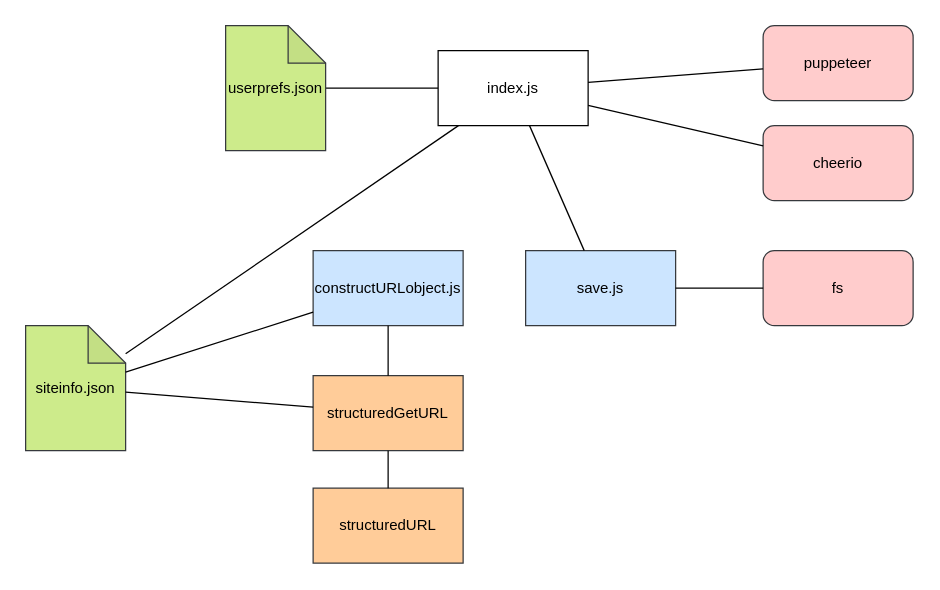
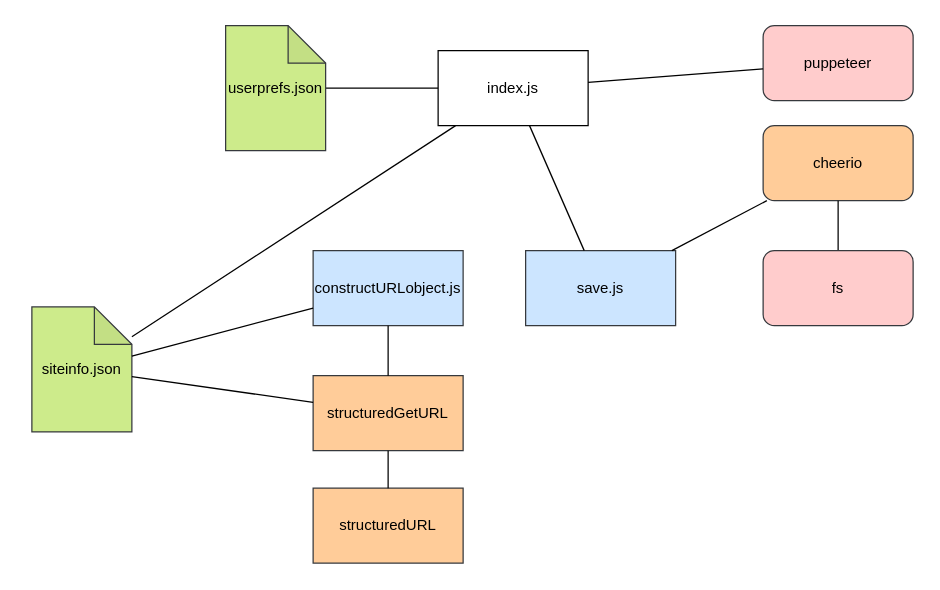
edge "index.js" -- "cheerio": now "fs" -- "cheerio"
node "cheerio": fillcolor #ffcccc -> #ffcc99
edge "save.js" -- "fs": now "save.js" -- "cheerio"
node "siteinfo.json": moved (76, 388) -> (82, 369)
